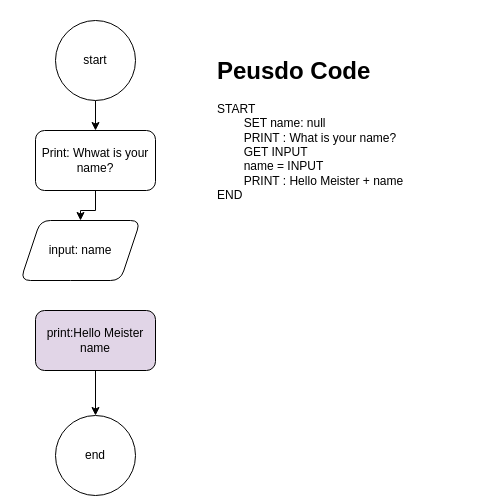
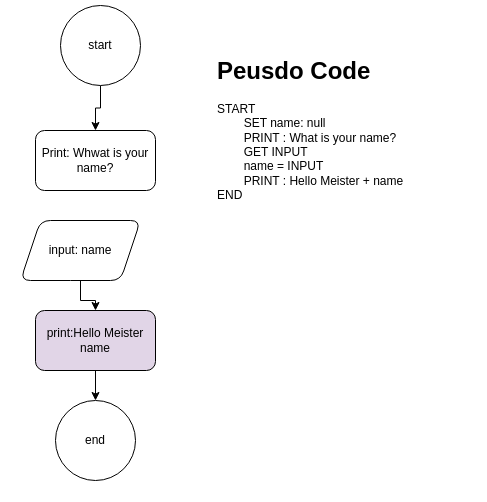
node "start": moved (96, 61) -> (101, 46)
edge "Print: Whwat is your name?" -> "input: name": removed
edge "input: name" -> "print:Hello Meister name": added
node "end": moved (96, 456) -> (96, 441)
